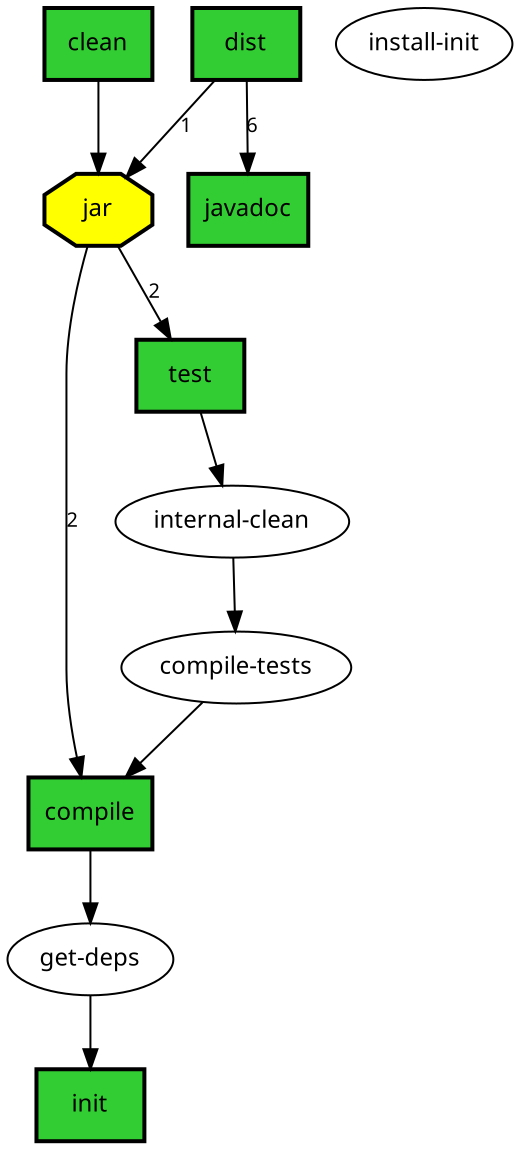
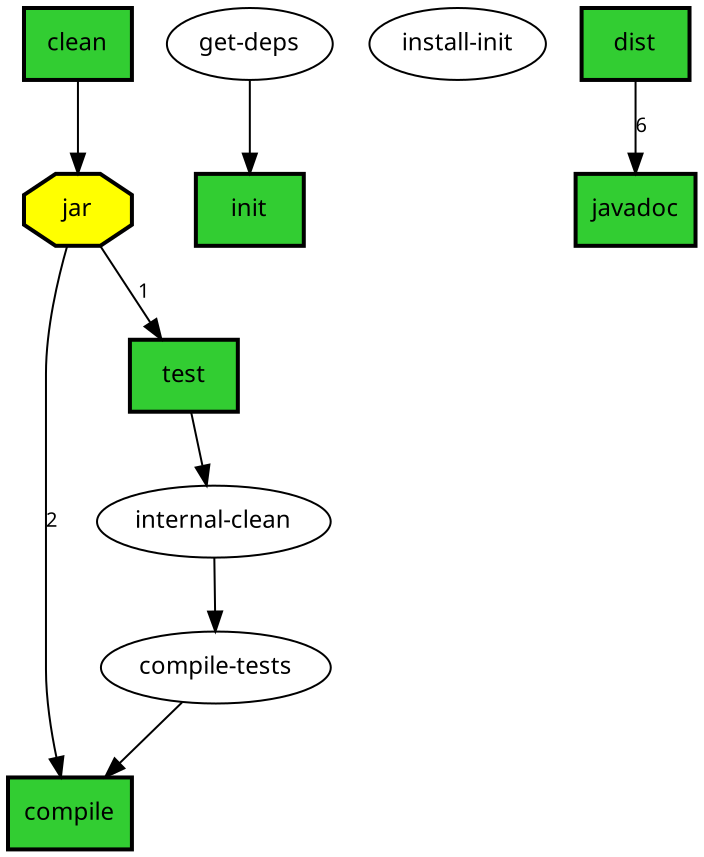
edge "dist" -> "jar": removed, label "1"
edge "jar" -> "test": label "2" -> "1"
edge "compile" -> "get-deps": removed
